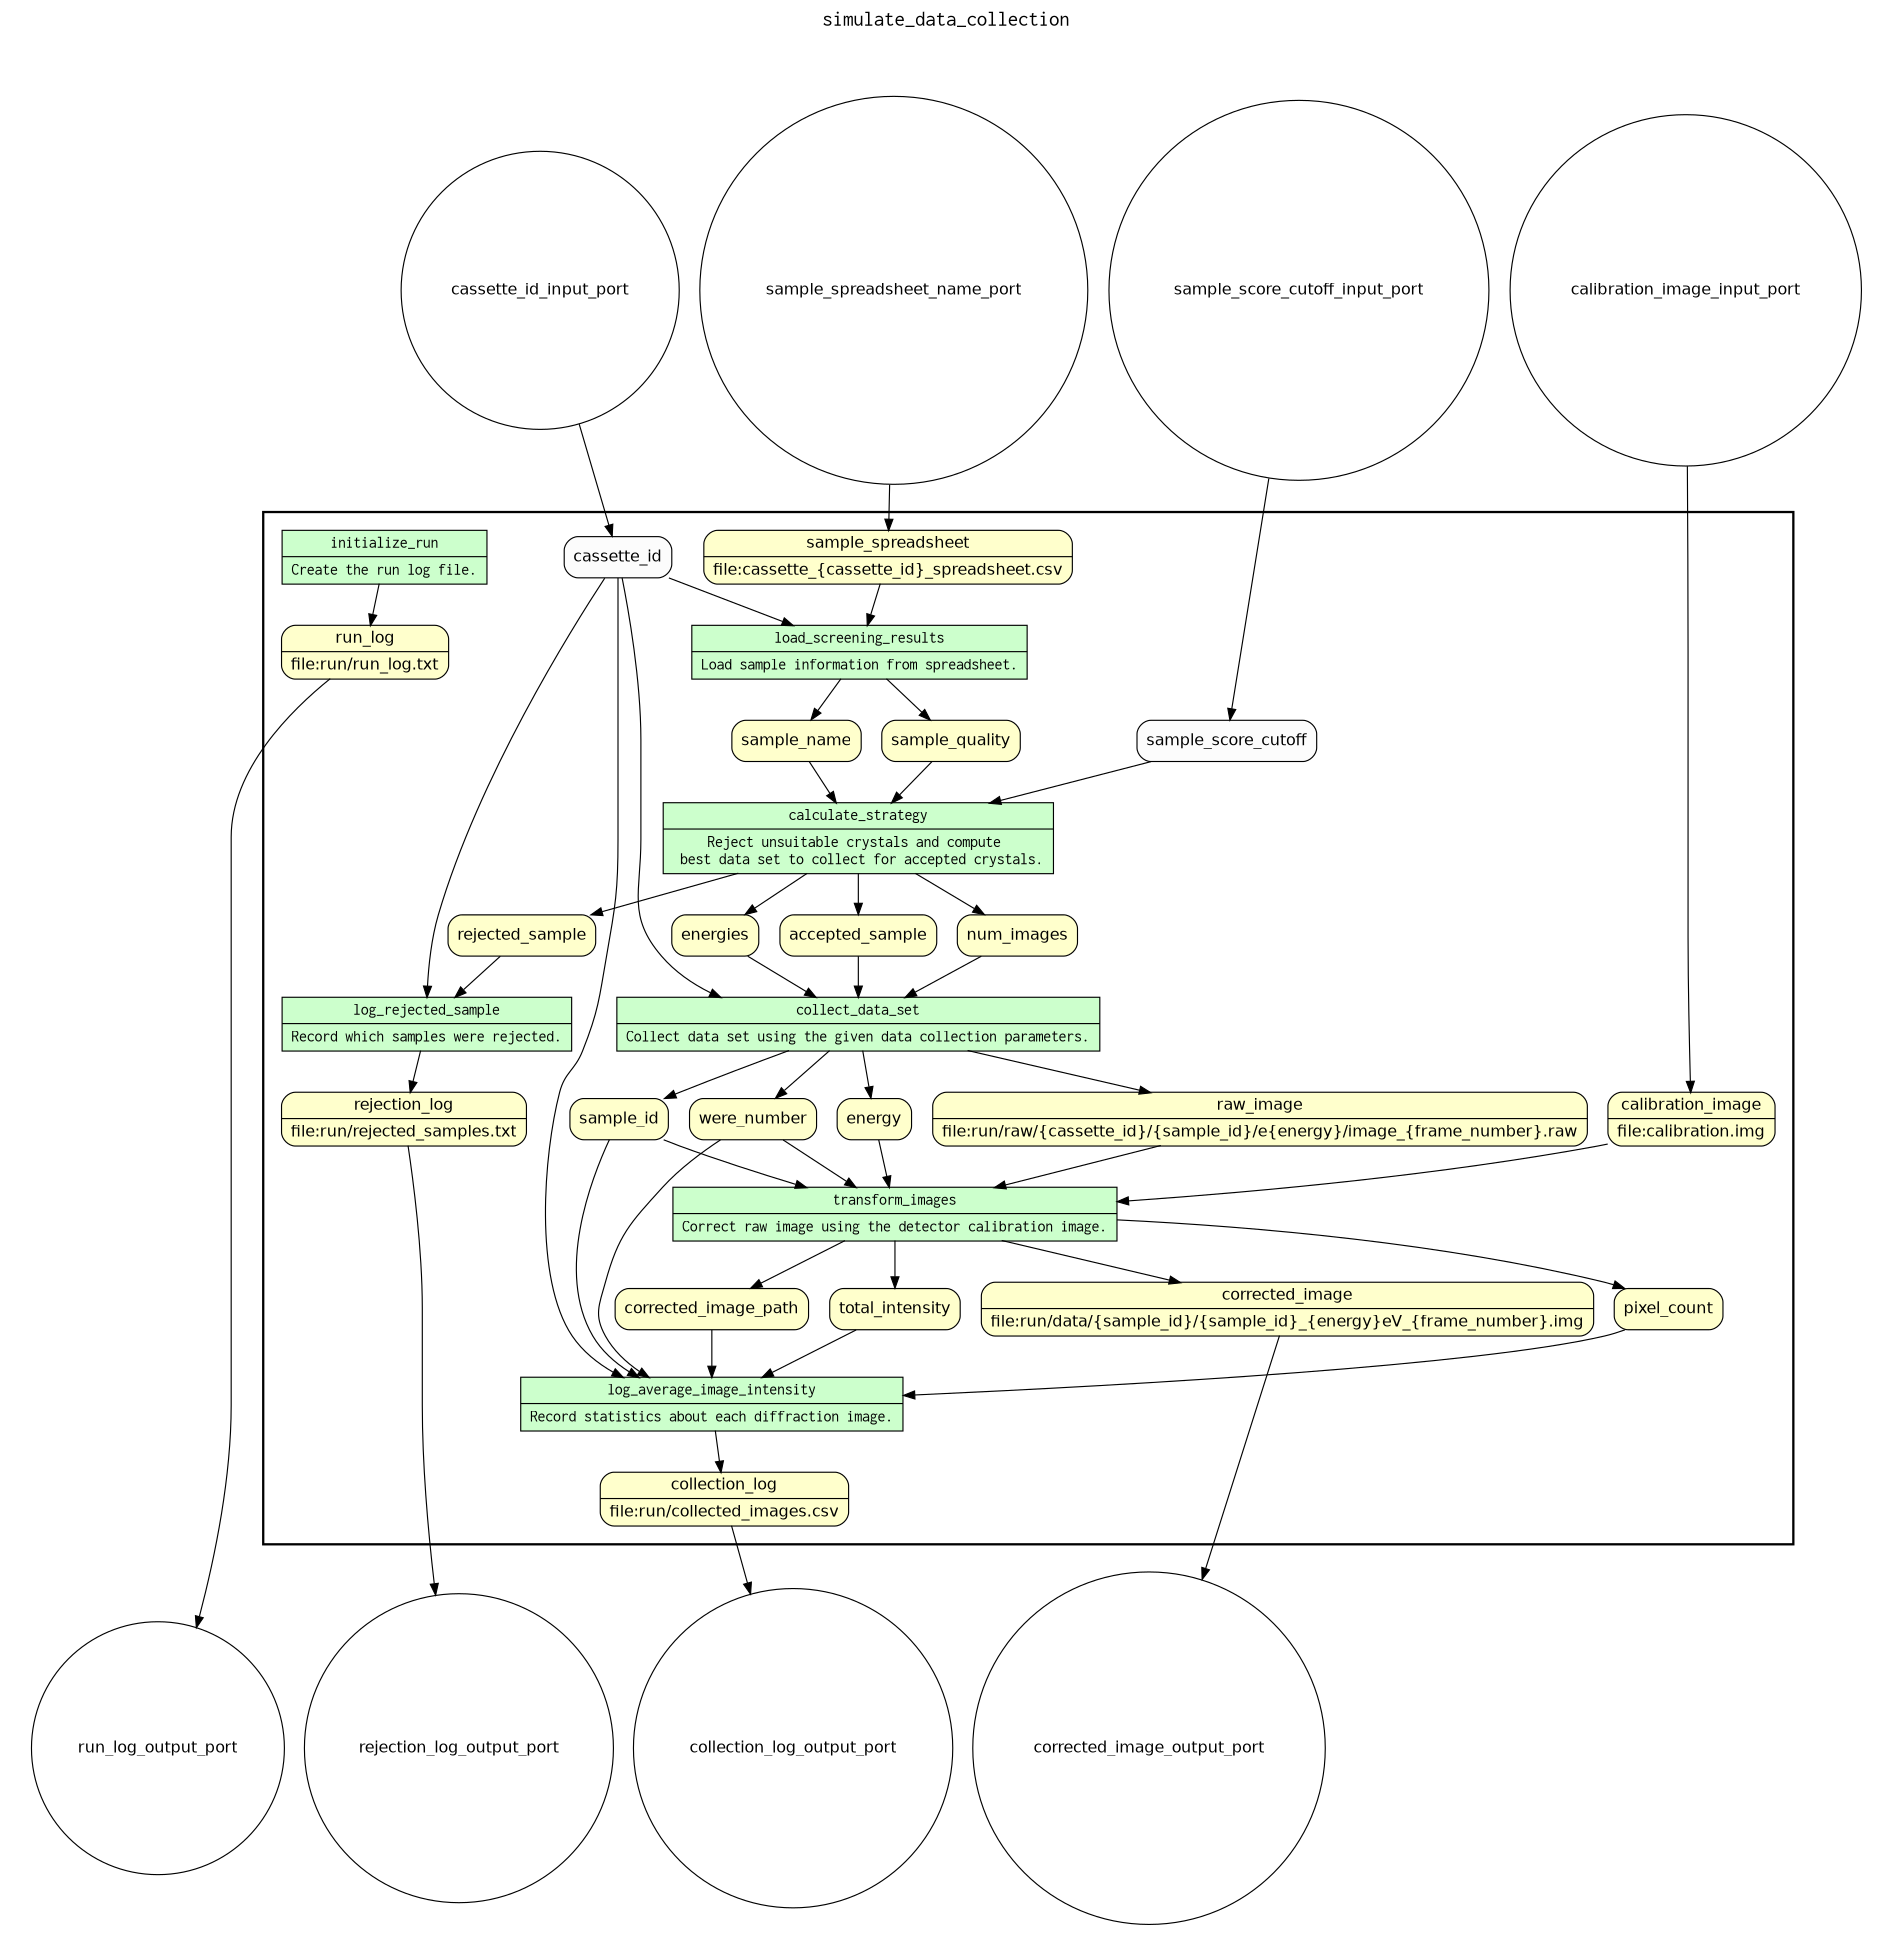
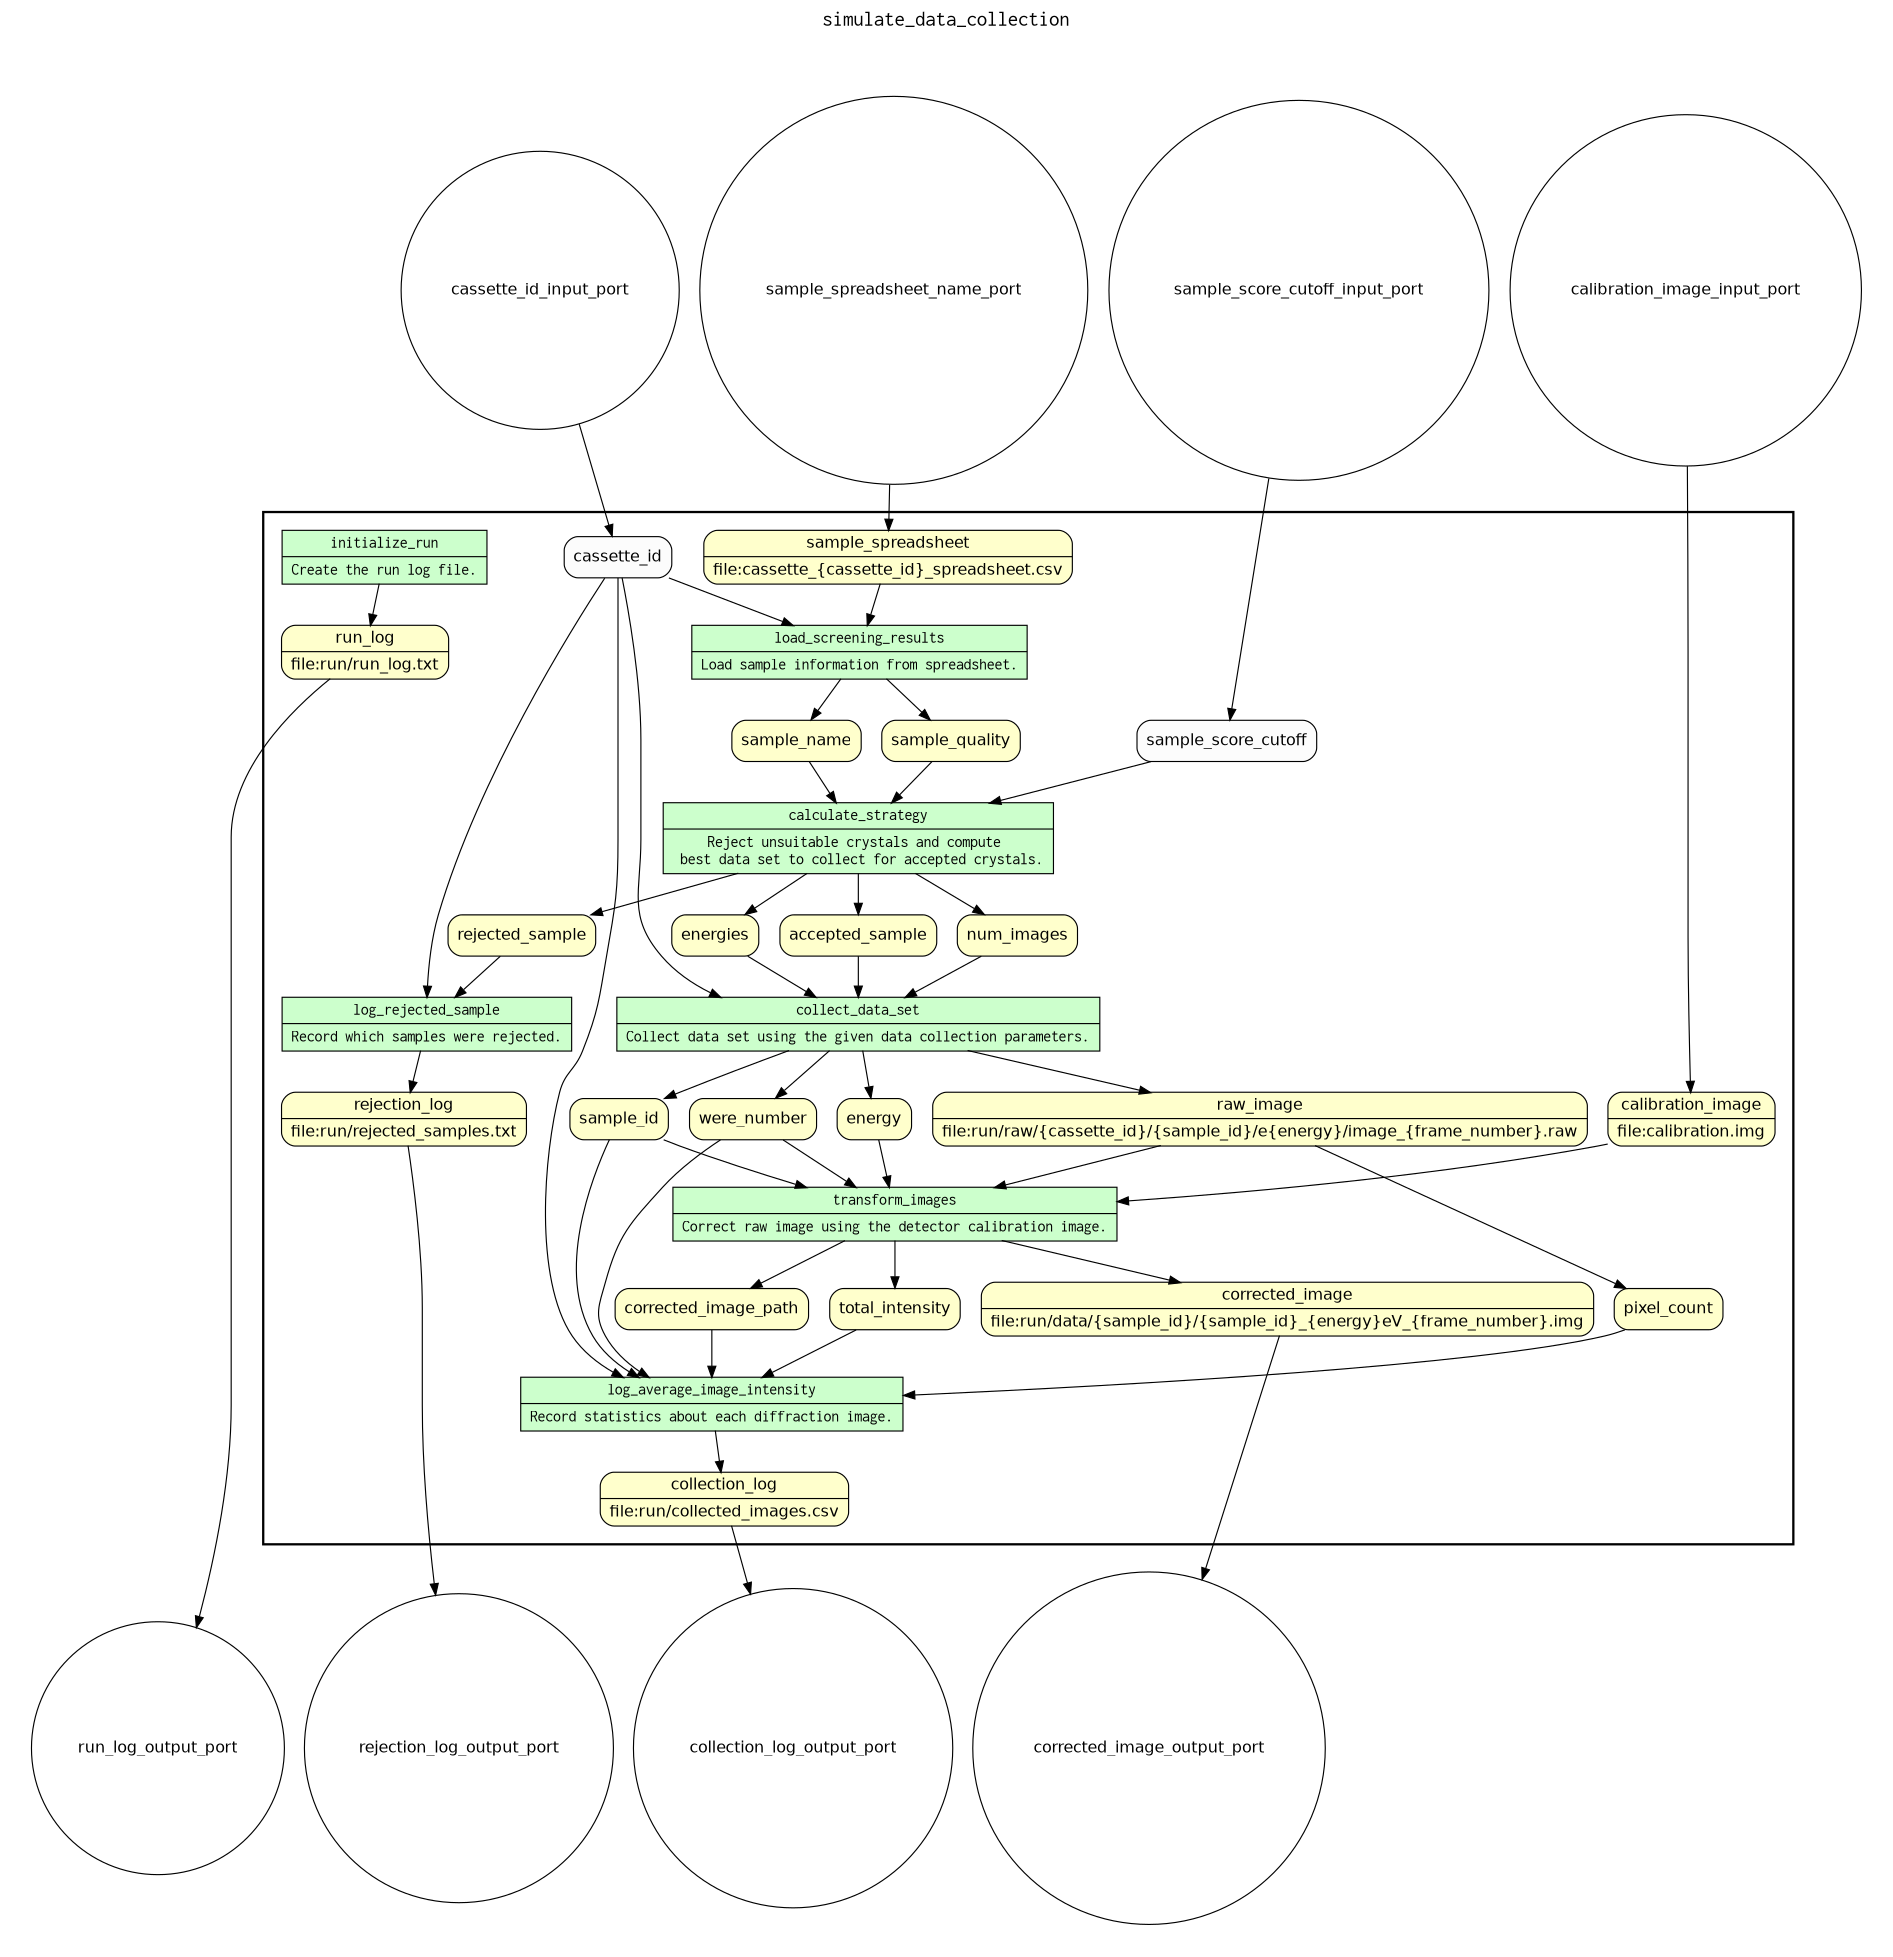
edge "transform_images" -> "pixel_count": now "raw_image" -> "pixel_count"
